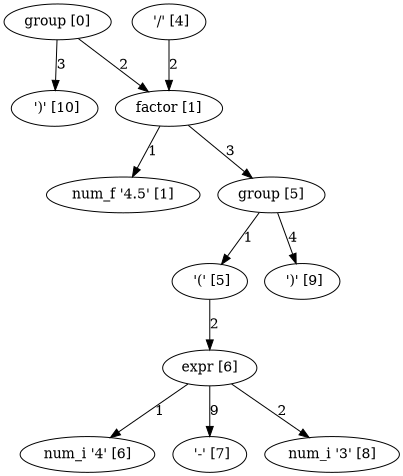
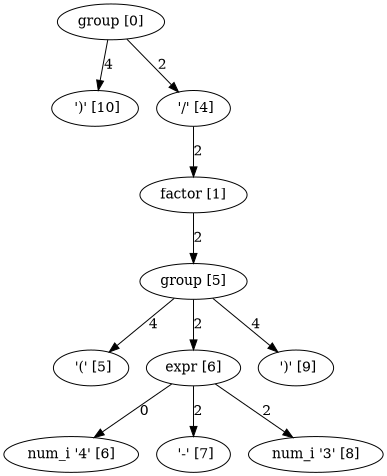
edge "group [0]" -> "factor [1]": now "group [0]" -> "'/' [4]"
edge "group [0]" -> "')' [10]": label "3" -> "4"
edge "factor [1]" -> "group [5]": label "3" -> "2"
node "num_f '4.5' [1]": removed
edge "group [5]" -> "'(' [5]": label "1" -> "4"
edge "'(' [5]" -> "expr [6]": now "group [5]" -> "expr [6]"
edge "expr [6]" -> "num_i '4' [6]": label "1" -> "0"
edge "expr [6]" -> "'-' [7]": label "9" -> "2"
